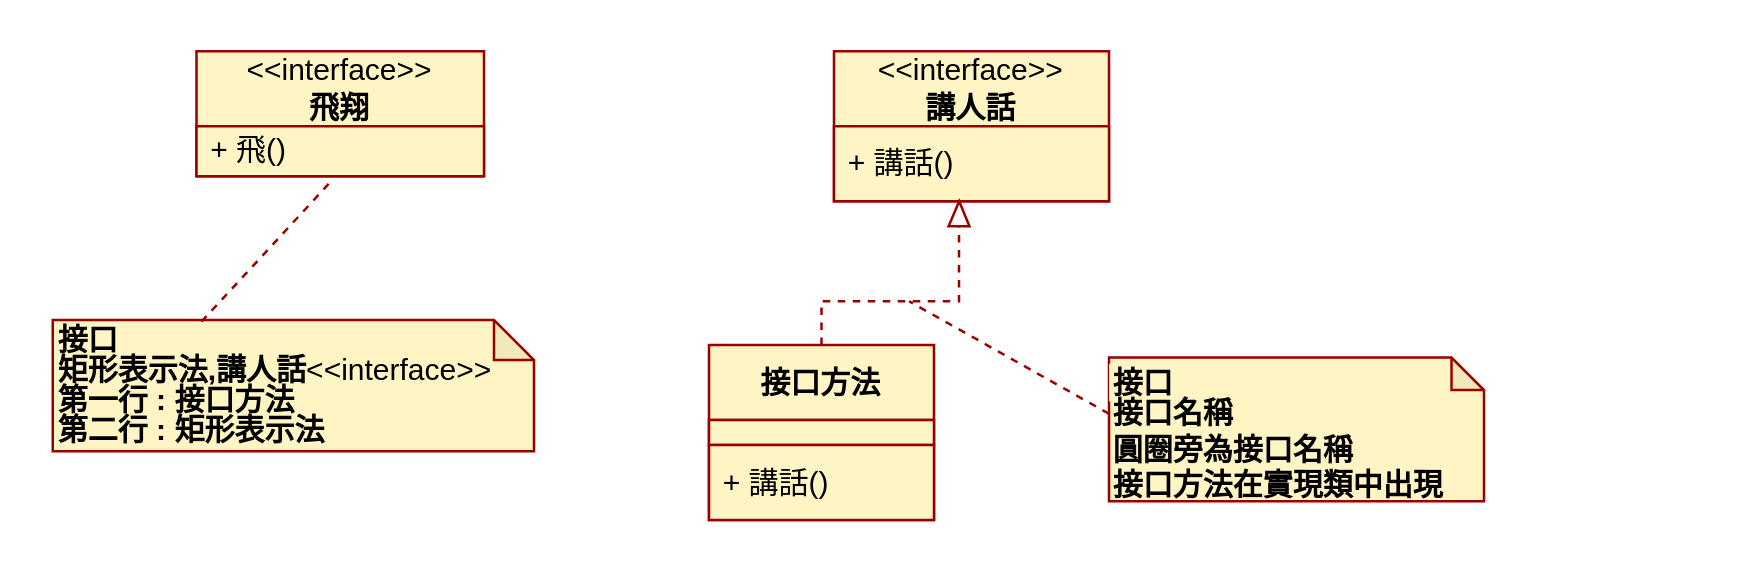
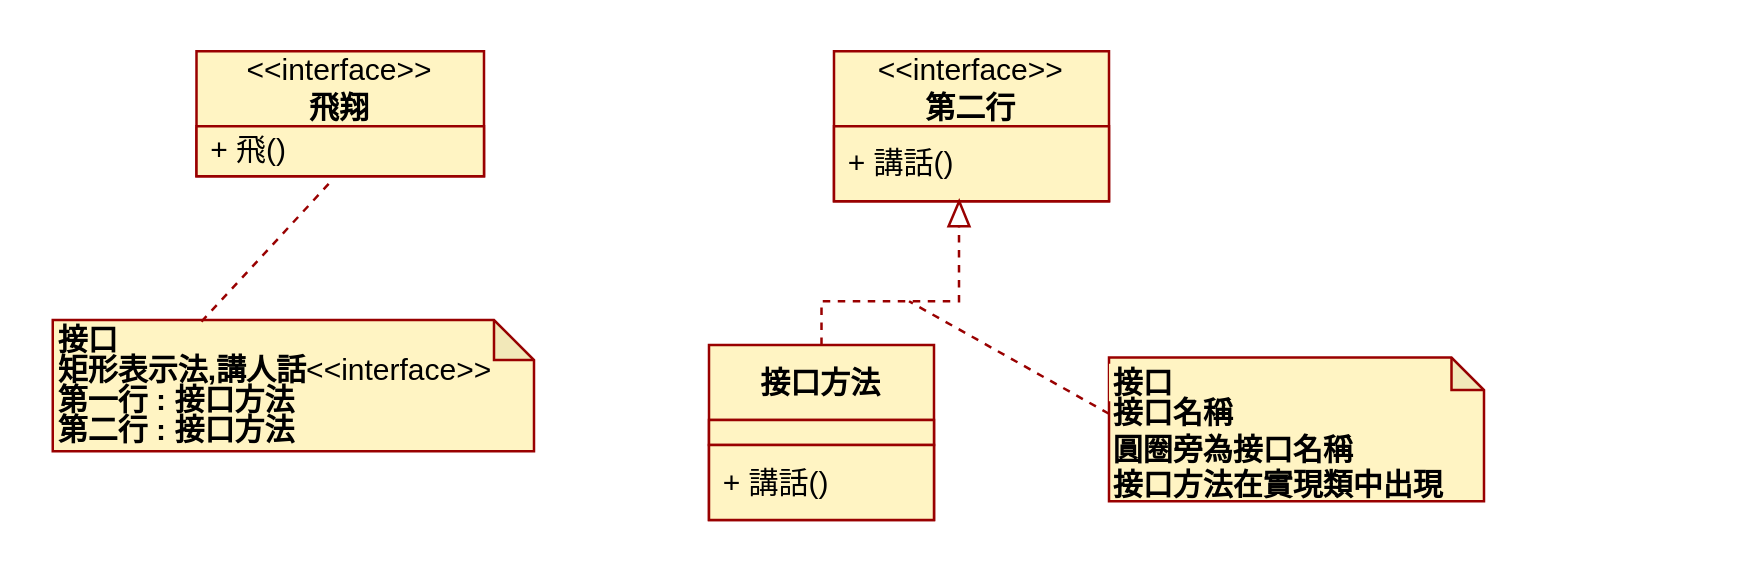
node "<<interface>> 講人話": label "<<interface>> 講人話" -> "<<interface>> 第二行"
node "第二行 : 矩形表示法": label "第二行 : 矩形表示法" -> "第二行 : 接口方法"
